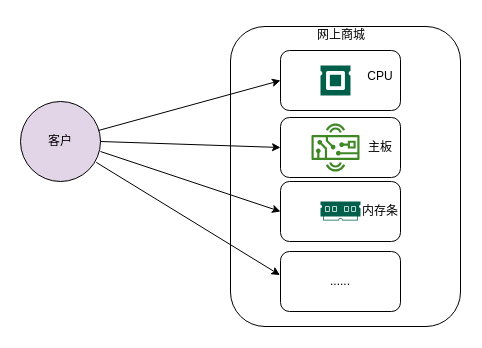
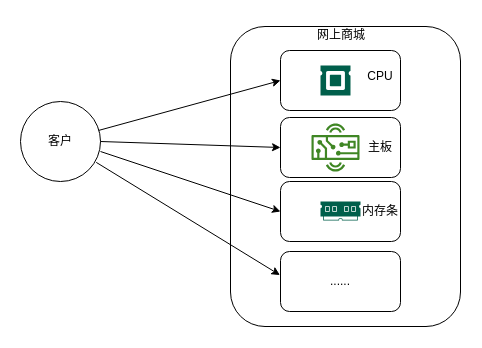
node "客户": fillcolor #e1d5e7 -> #ffffff
